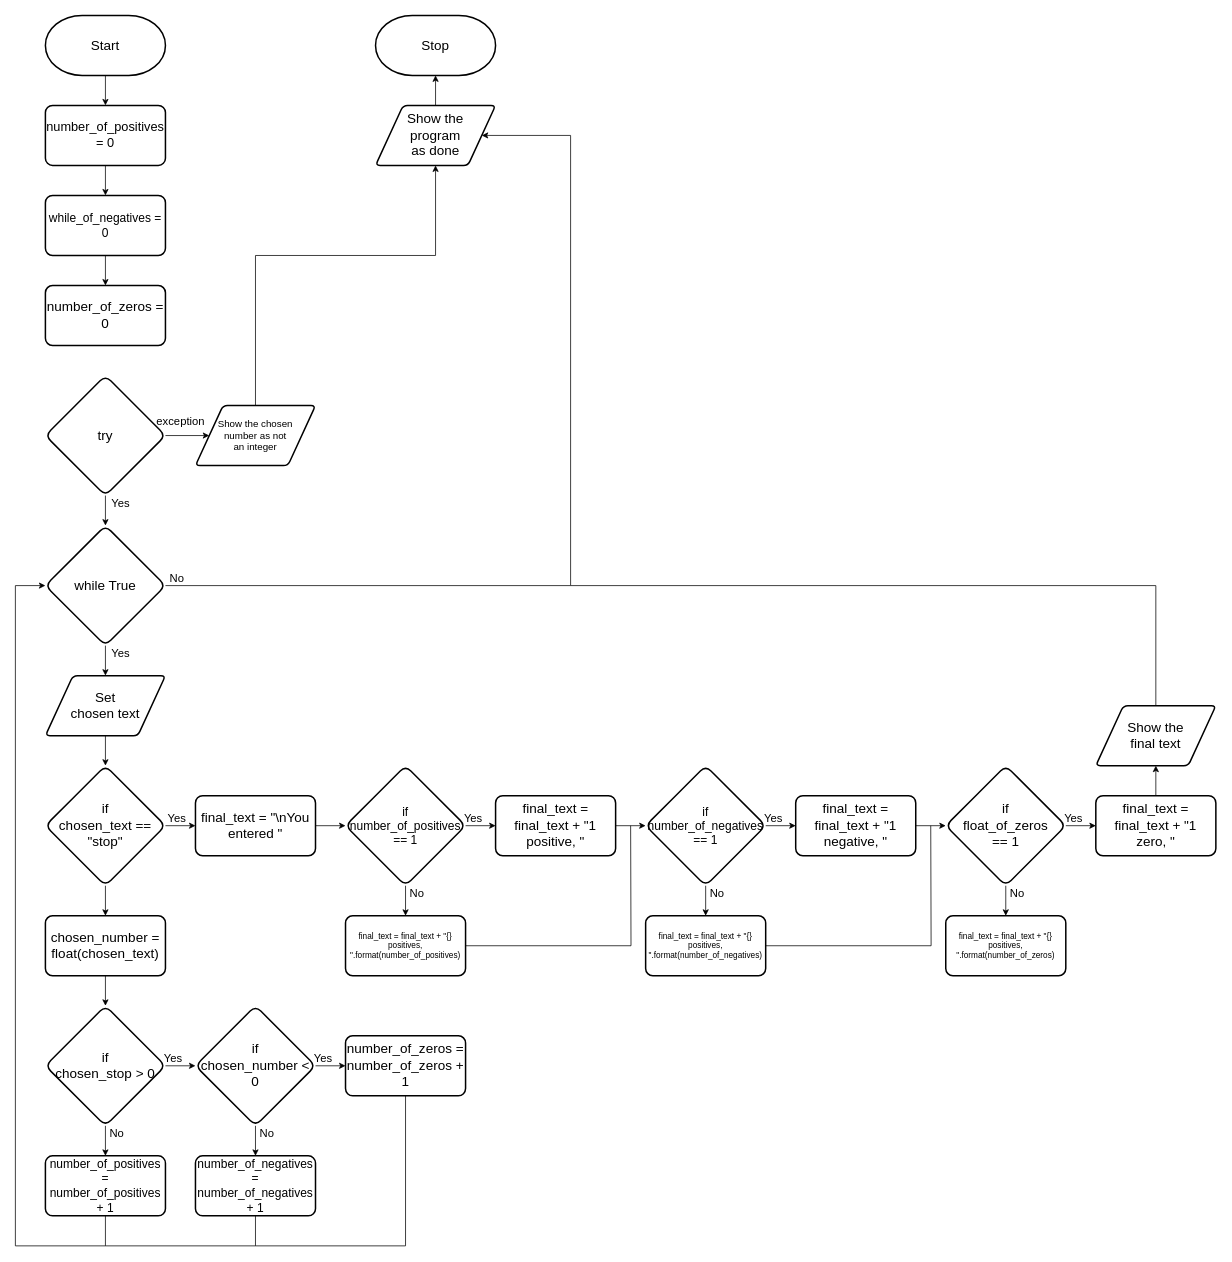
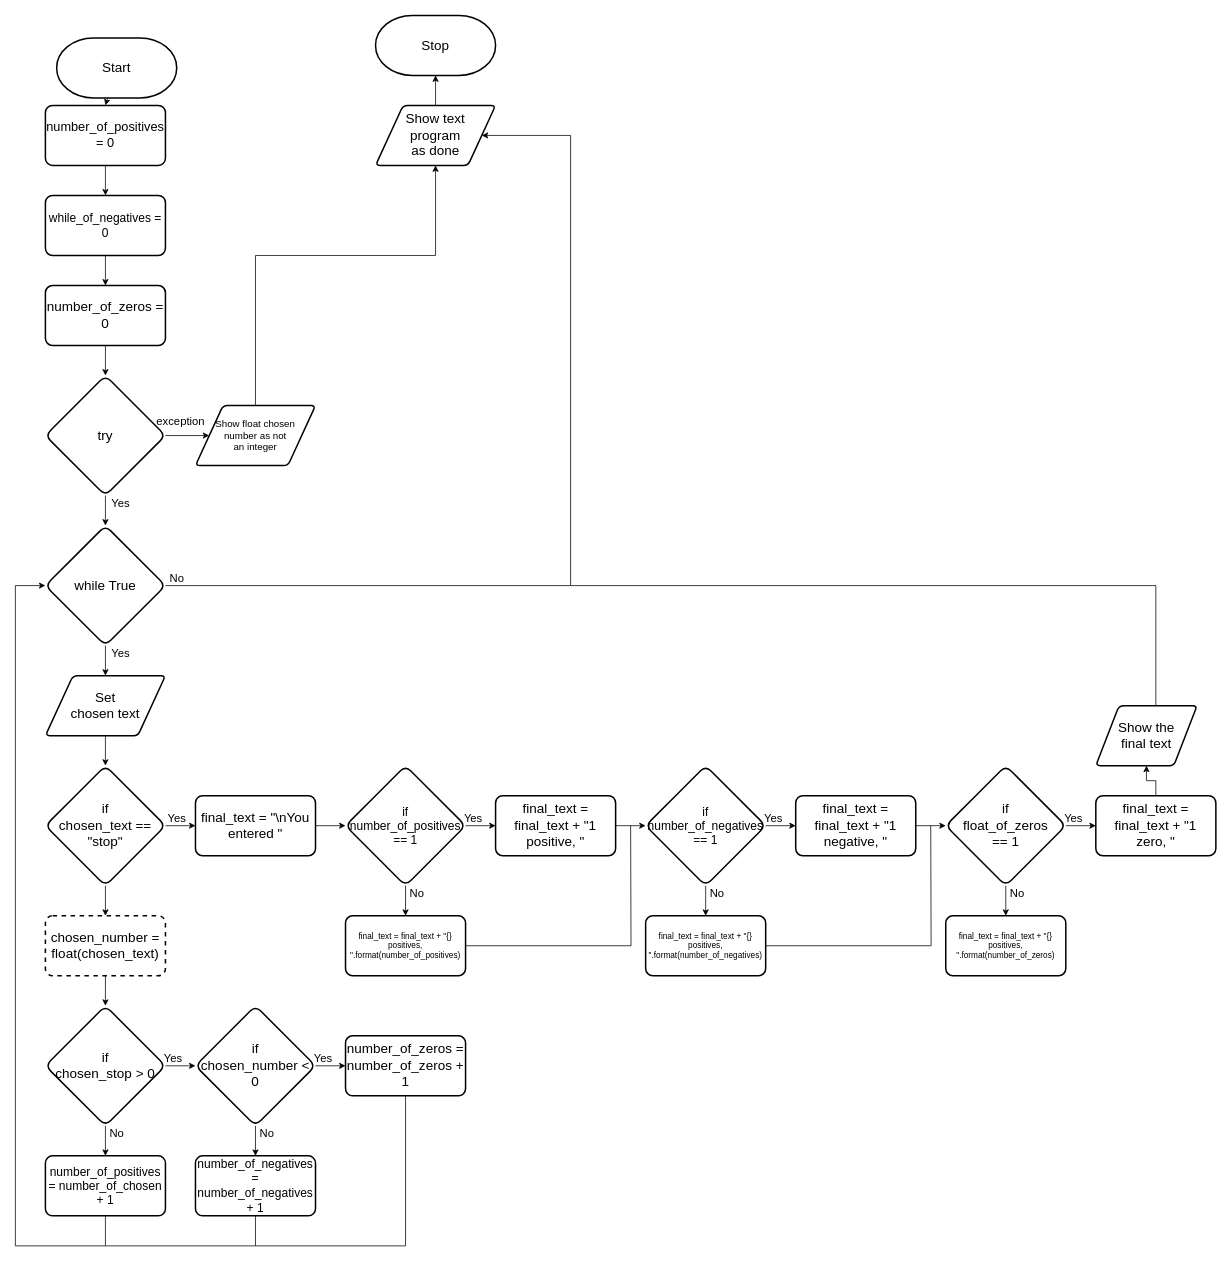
node "Start": moved (105, 45) -> (117, 68)
node "Show the program as done": label "Show the program as done" -> "Show text program as done"
edge "number_of_zeros = 0" -> "try": added
node "Show the chosen number as not an integer": label "Show the chosen number as not an integer" -> "Show float chosen number as not an integer"
node "Show the final text": size 120x60 -> 101x60
node "chosen_number = float(chosen_text)": style solid -> dashed
node "number_of_positives = number_of_positives + 1": label "number_of_positives = number_of_positives + 1" -> "number_of_positives = number_of_chosen + 1"
